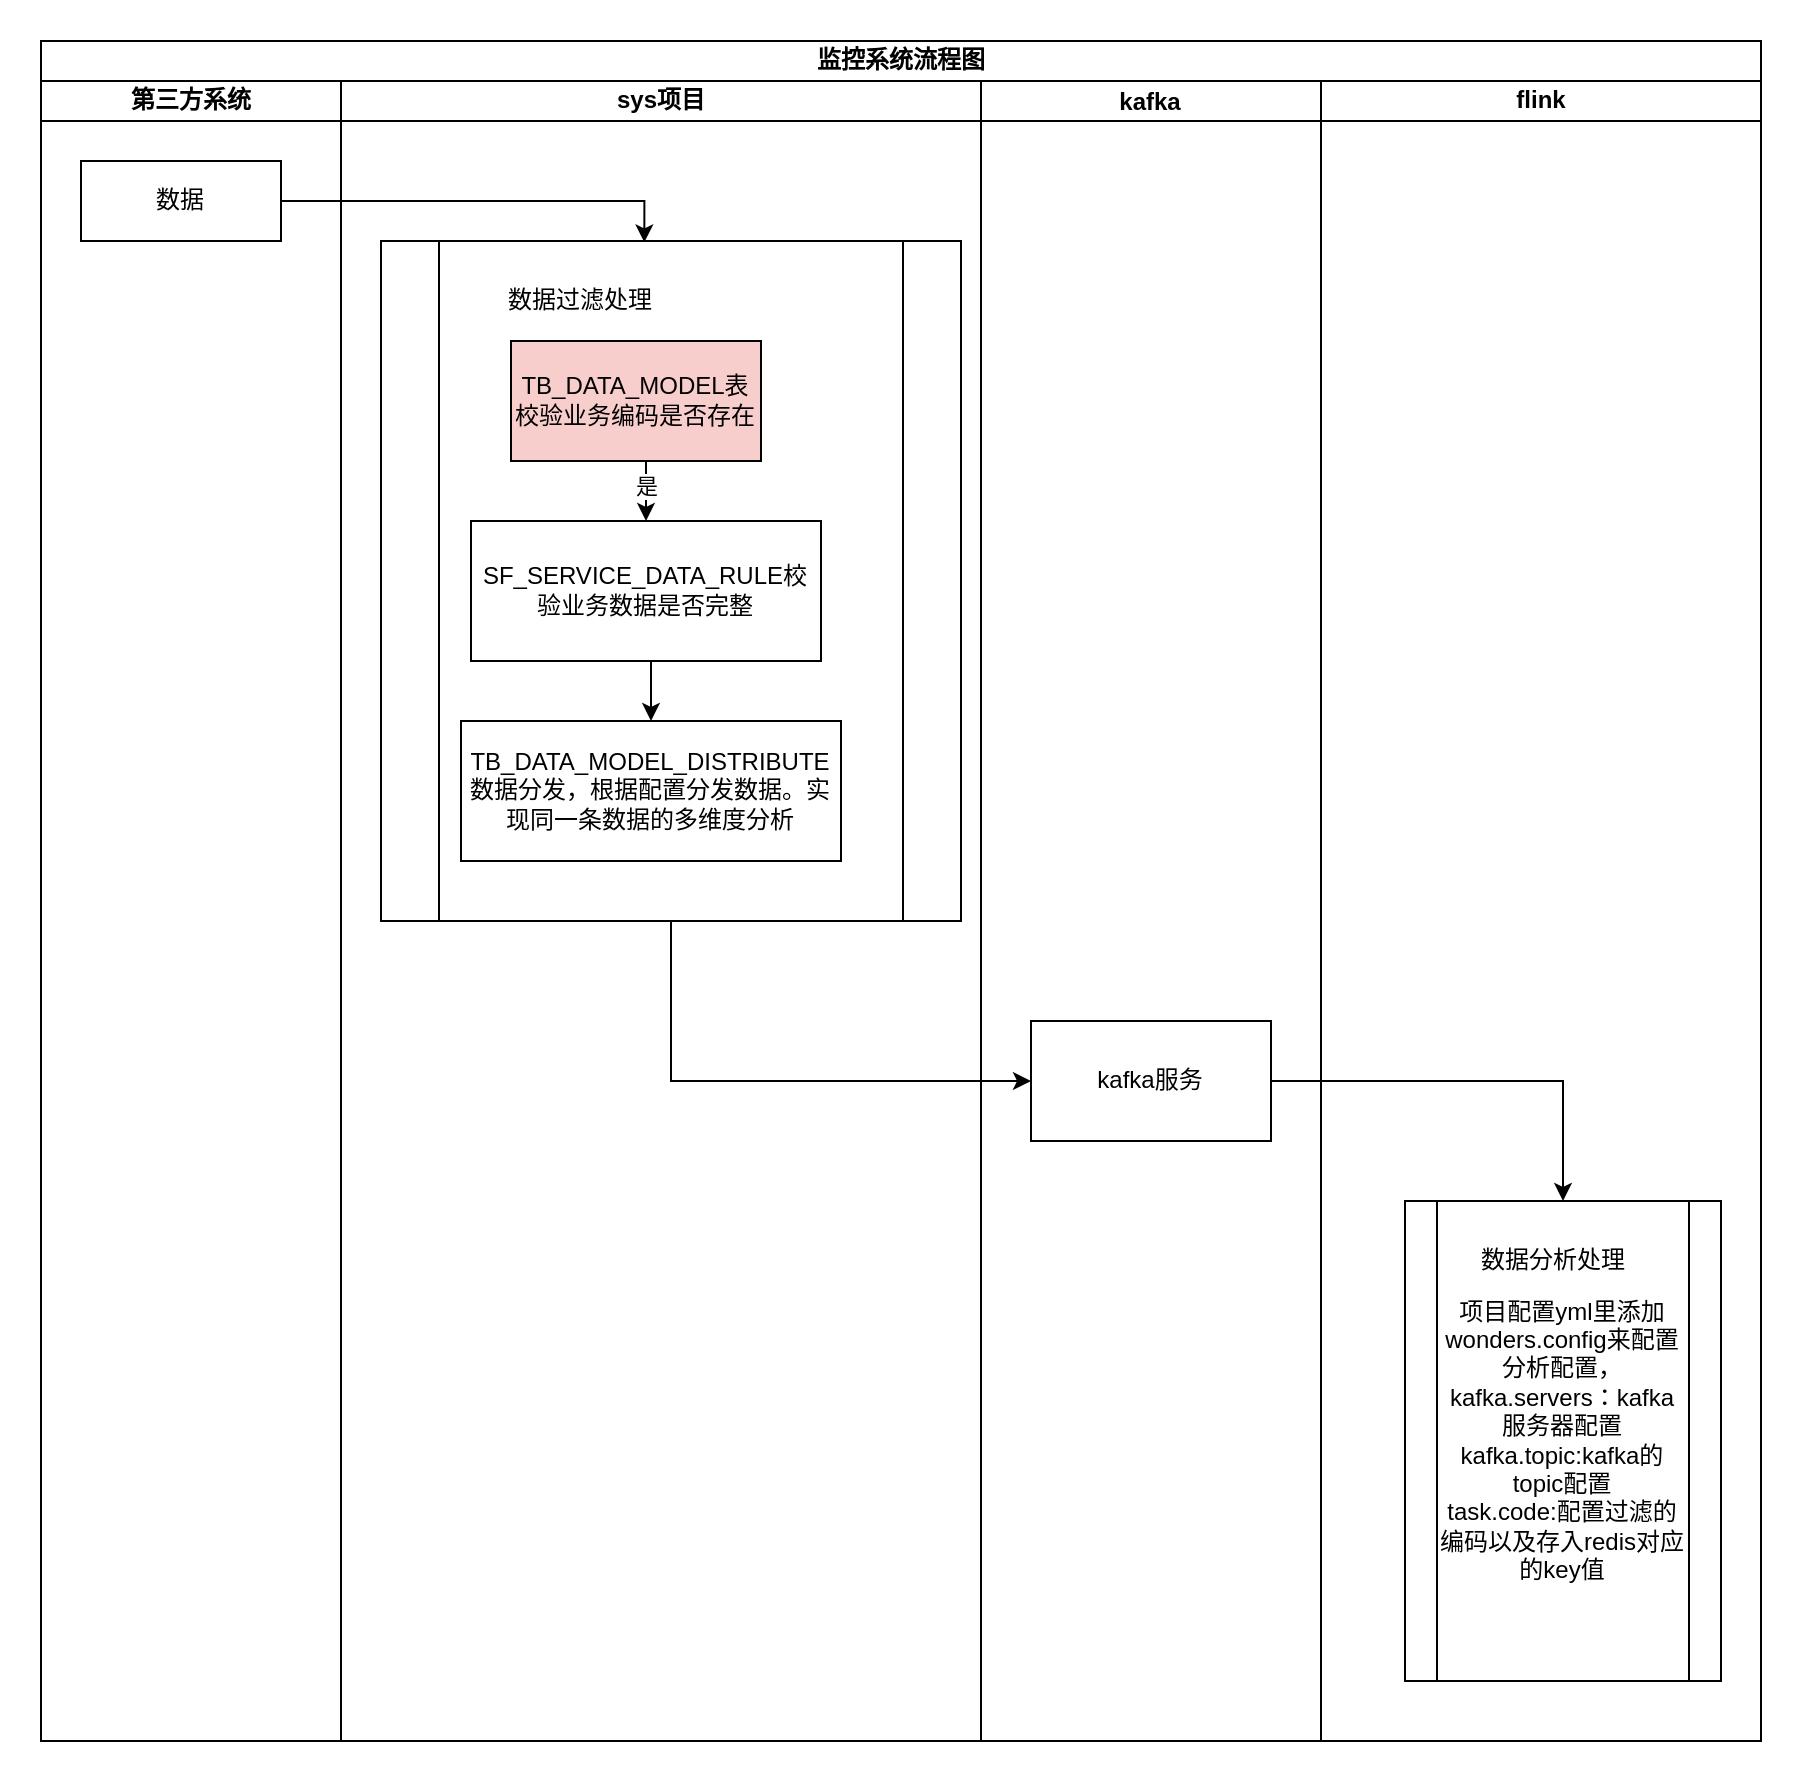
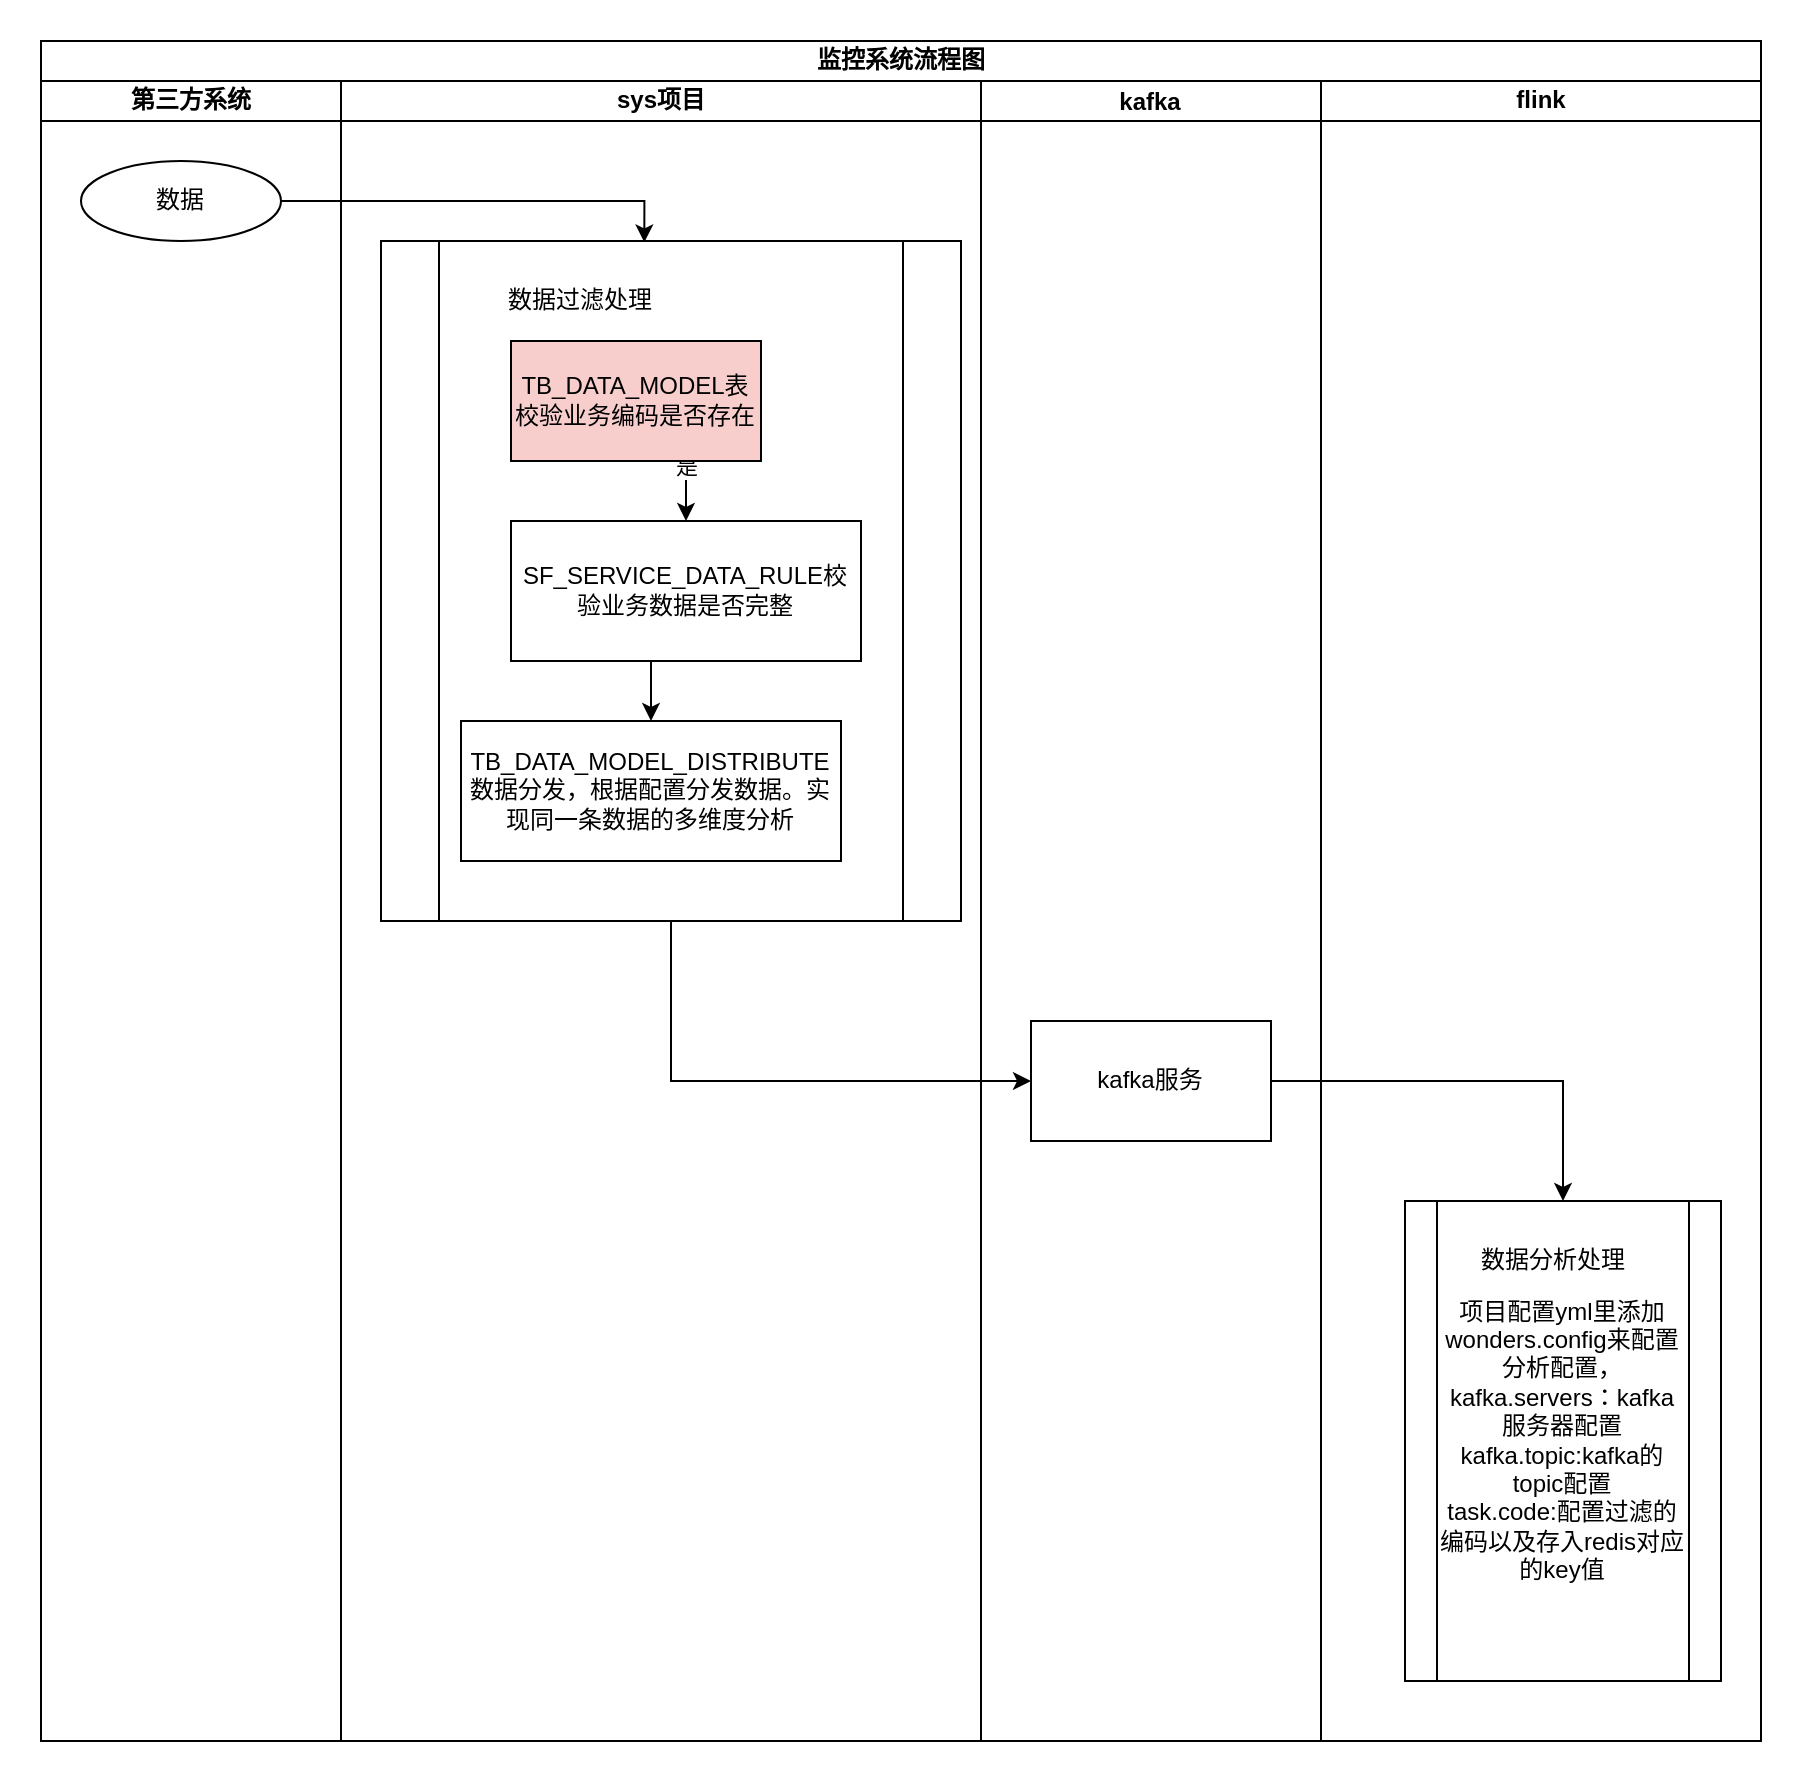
node "数据": shape rectangle -> ellipse
node "SF_SERVICE_DATA_RULE校验业务数据是否完整": moved (646, 591) -> (686, 591)
